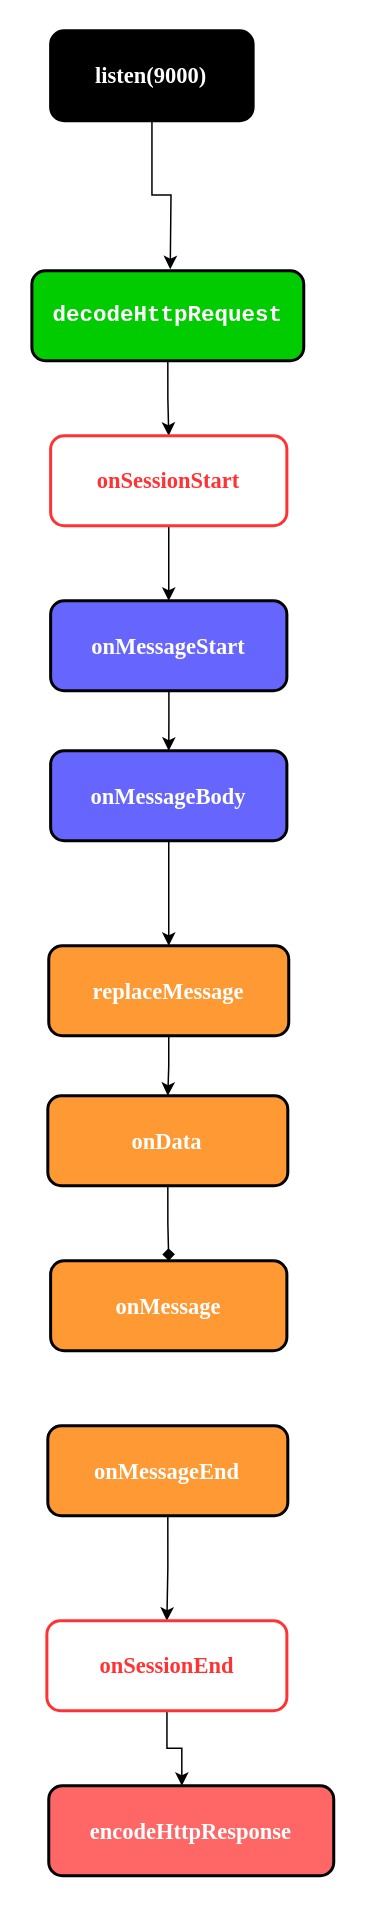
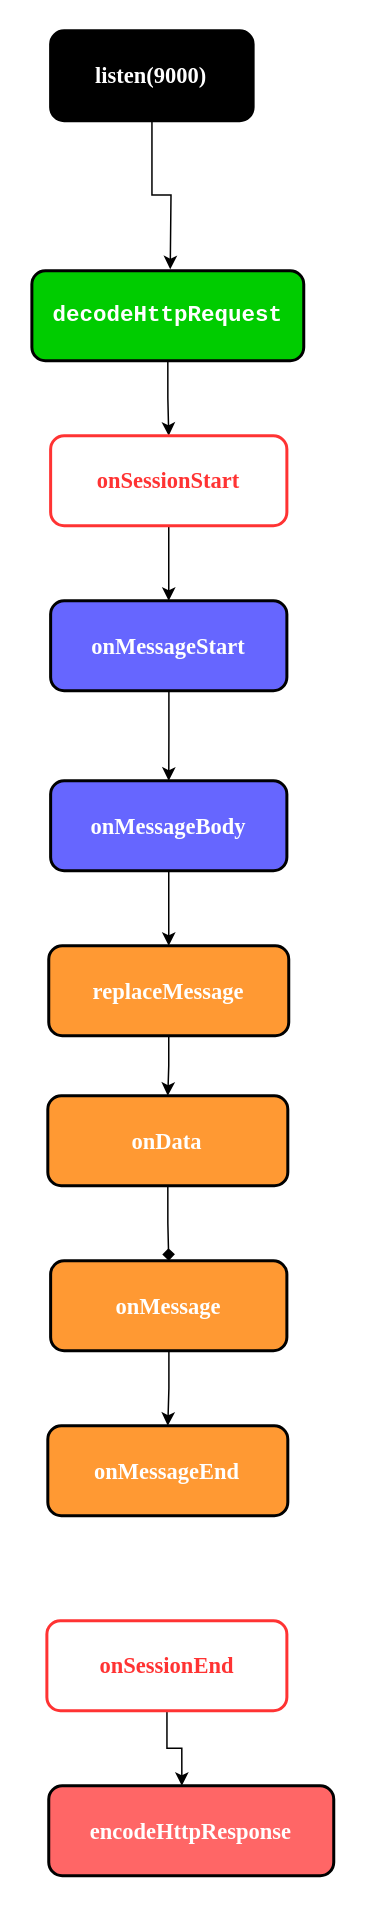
node "onMessageBody": moved (169, 796) -> (169, 826)
edge "onMessage" -> "onMessageEnd": added
edge "onMessageEnd" -> "onSessionEnd": removed
